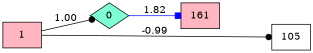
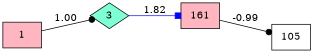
node "0": label "0" -> "3"
edge "1" -> "105": now "161" -> "105"
